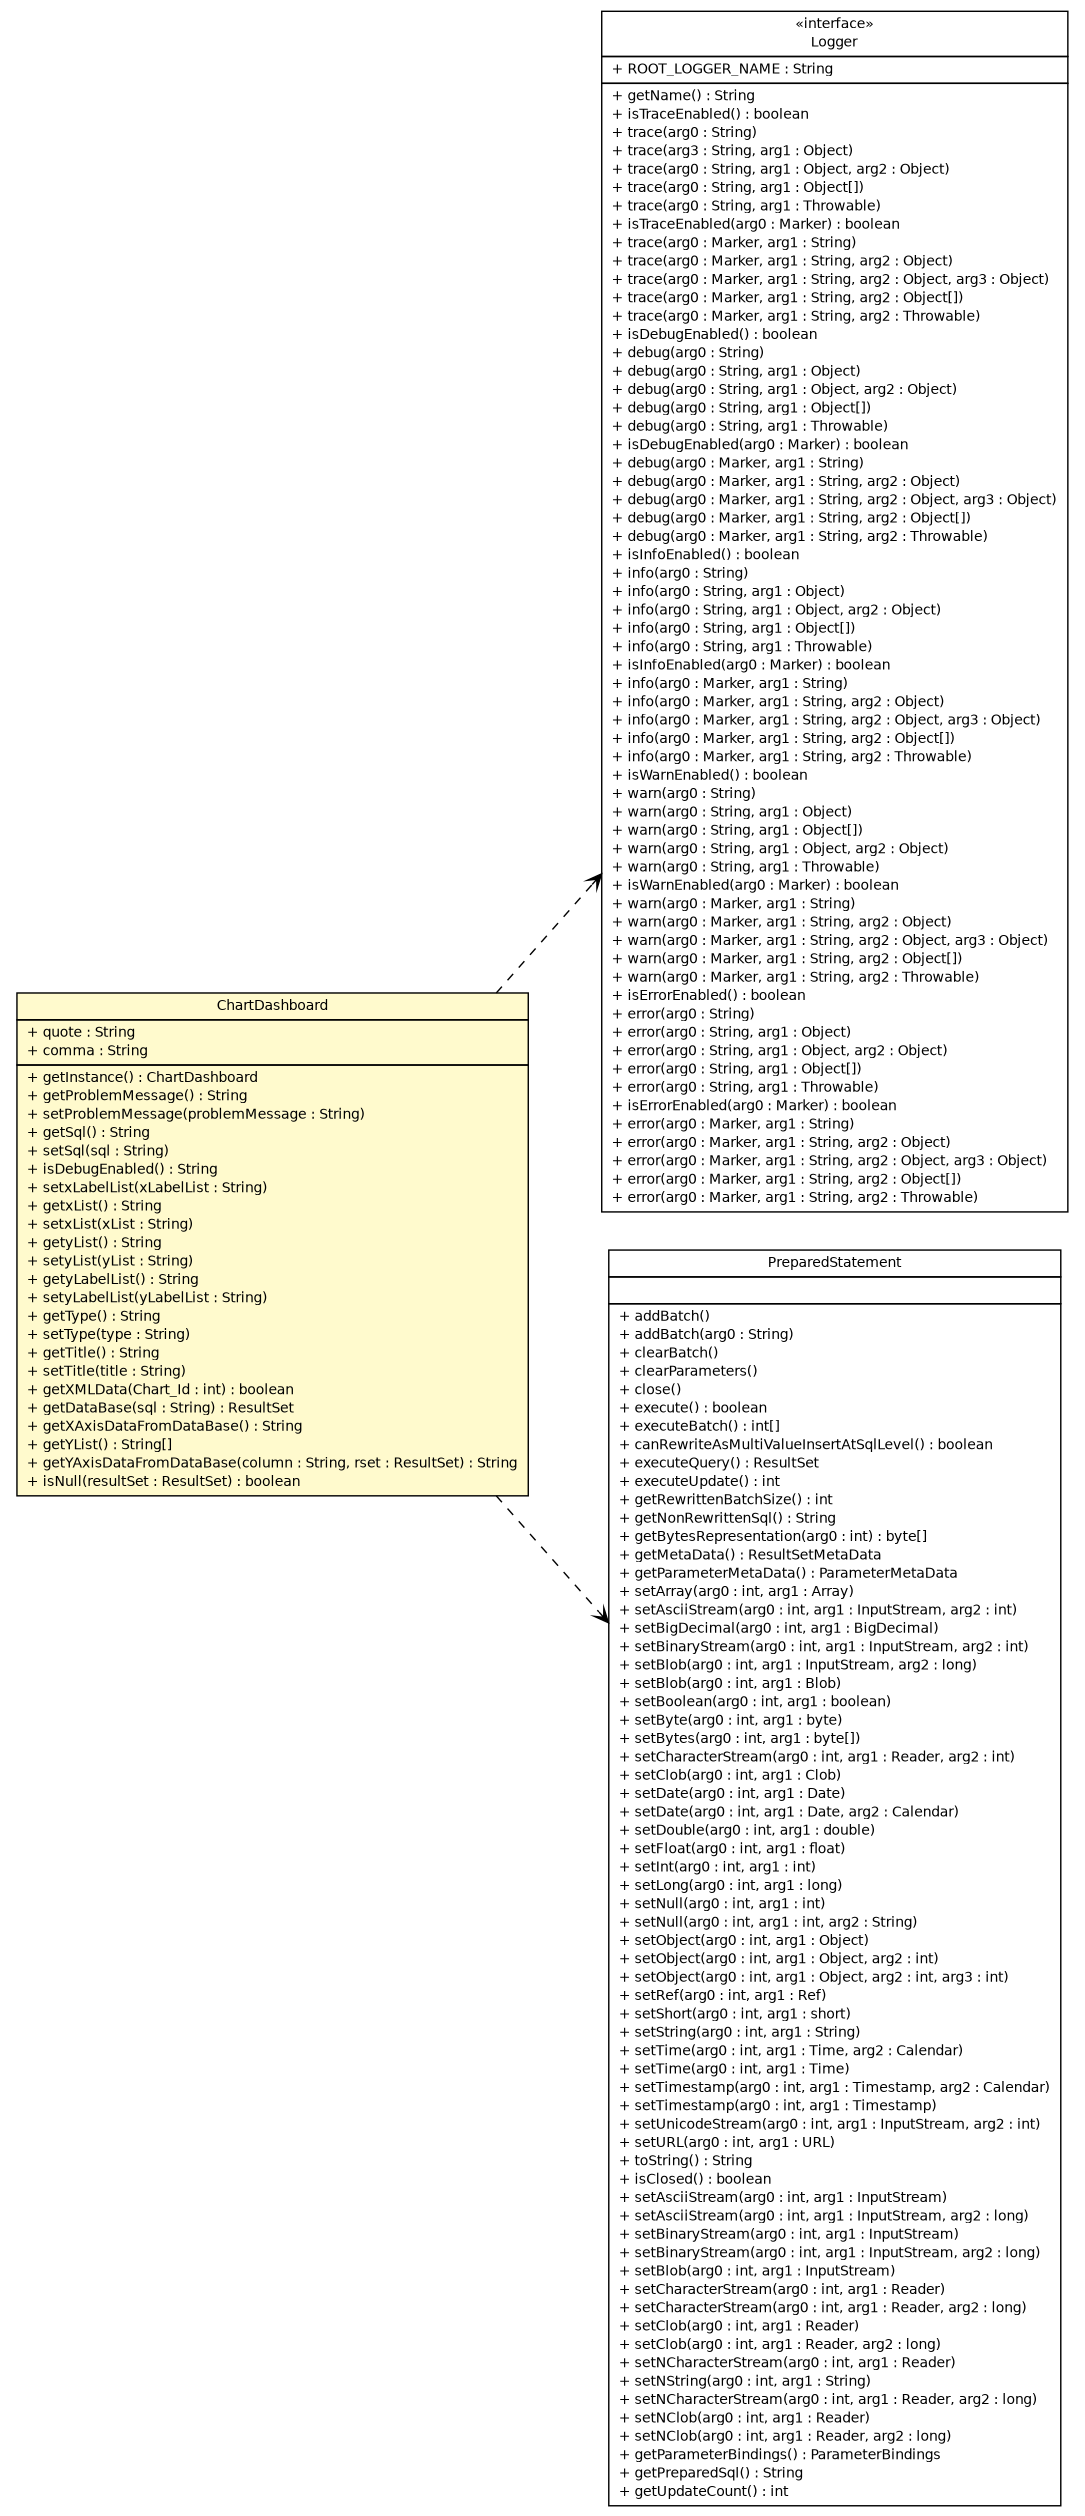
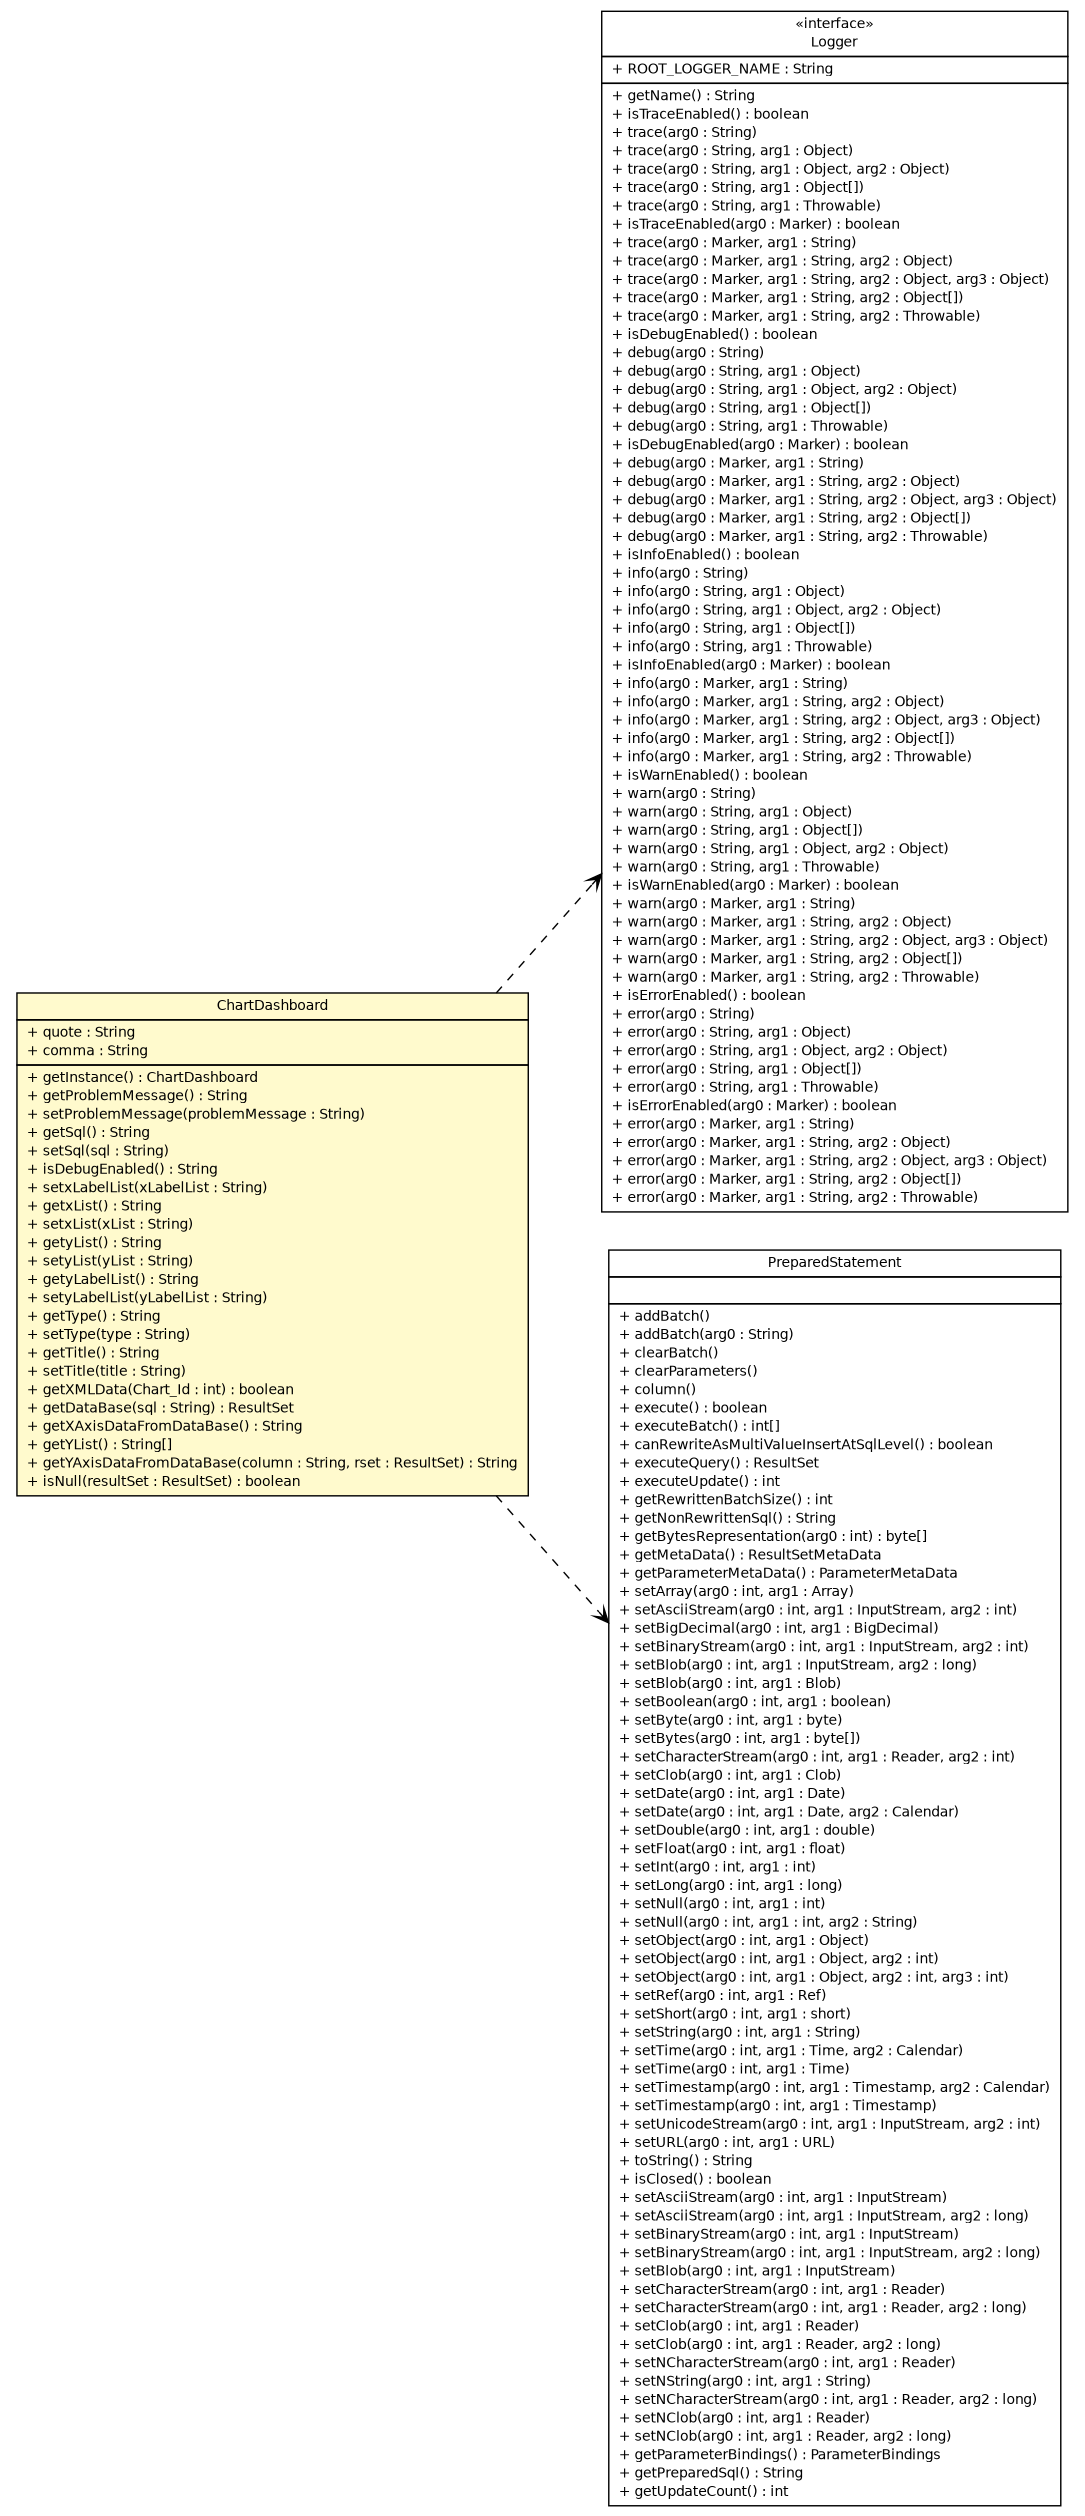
node "Logger": text "+ trace(arg3 : String, arg1 : Object)" -> "+ trace(arg0 : String, arg1 : Object)"
node "PreparedStatement": text "+ close()" -> "+ column()"
